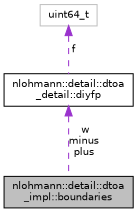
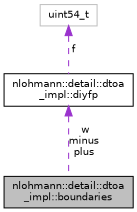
node "uint64_t": label "uint64_t" -> "uint54_t"
node "nlohmann::detail::dtoa _detail::diyfp": label "nlohmann::detail::dtoa _detail::diyfp" -> "nlohmann::detail::dtoa _impl::diyfp"
